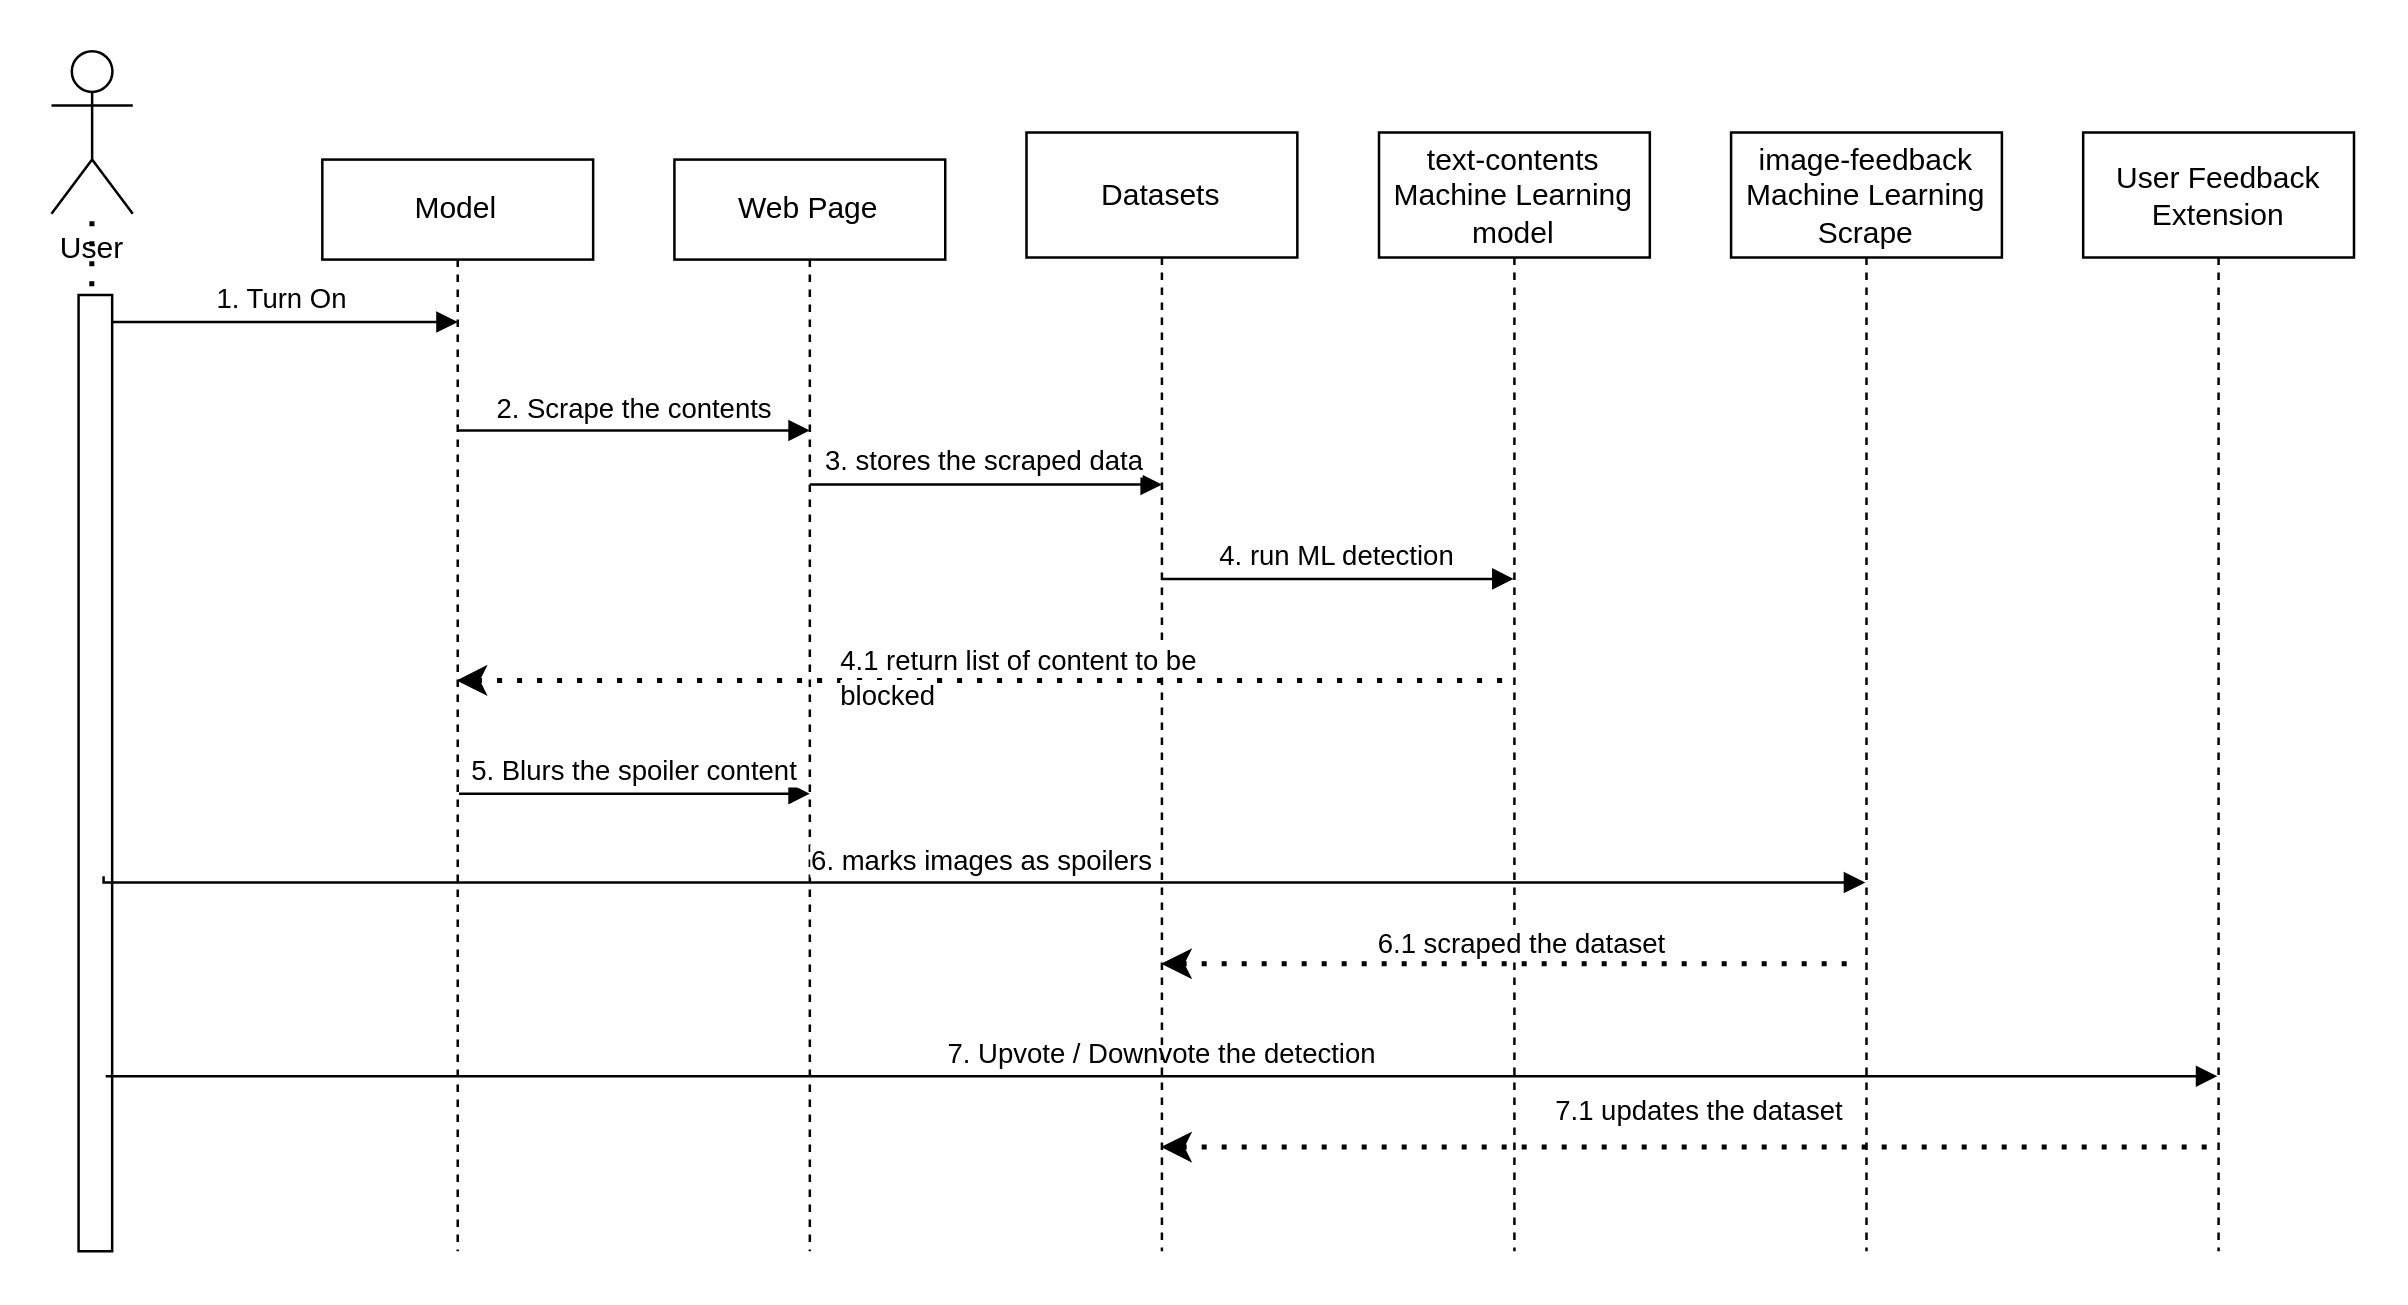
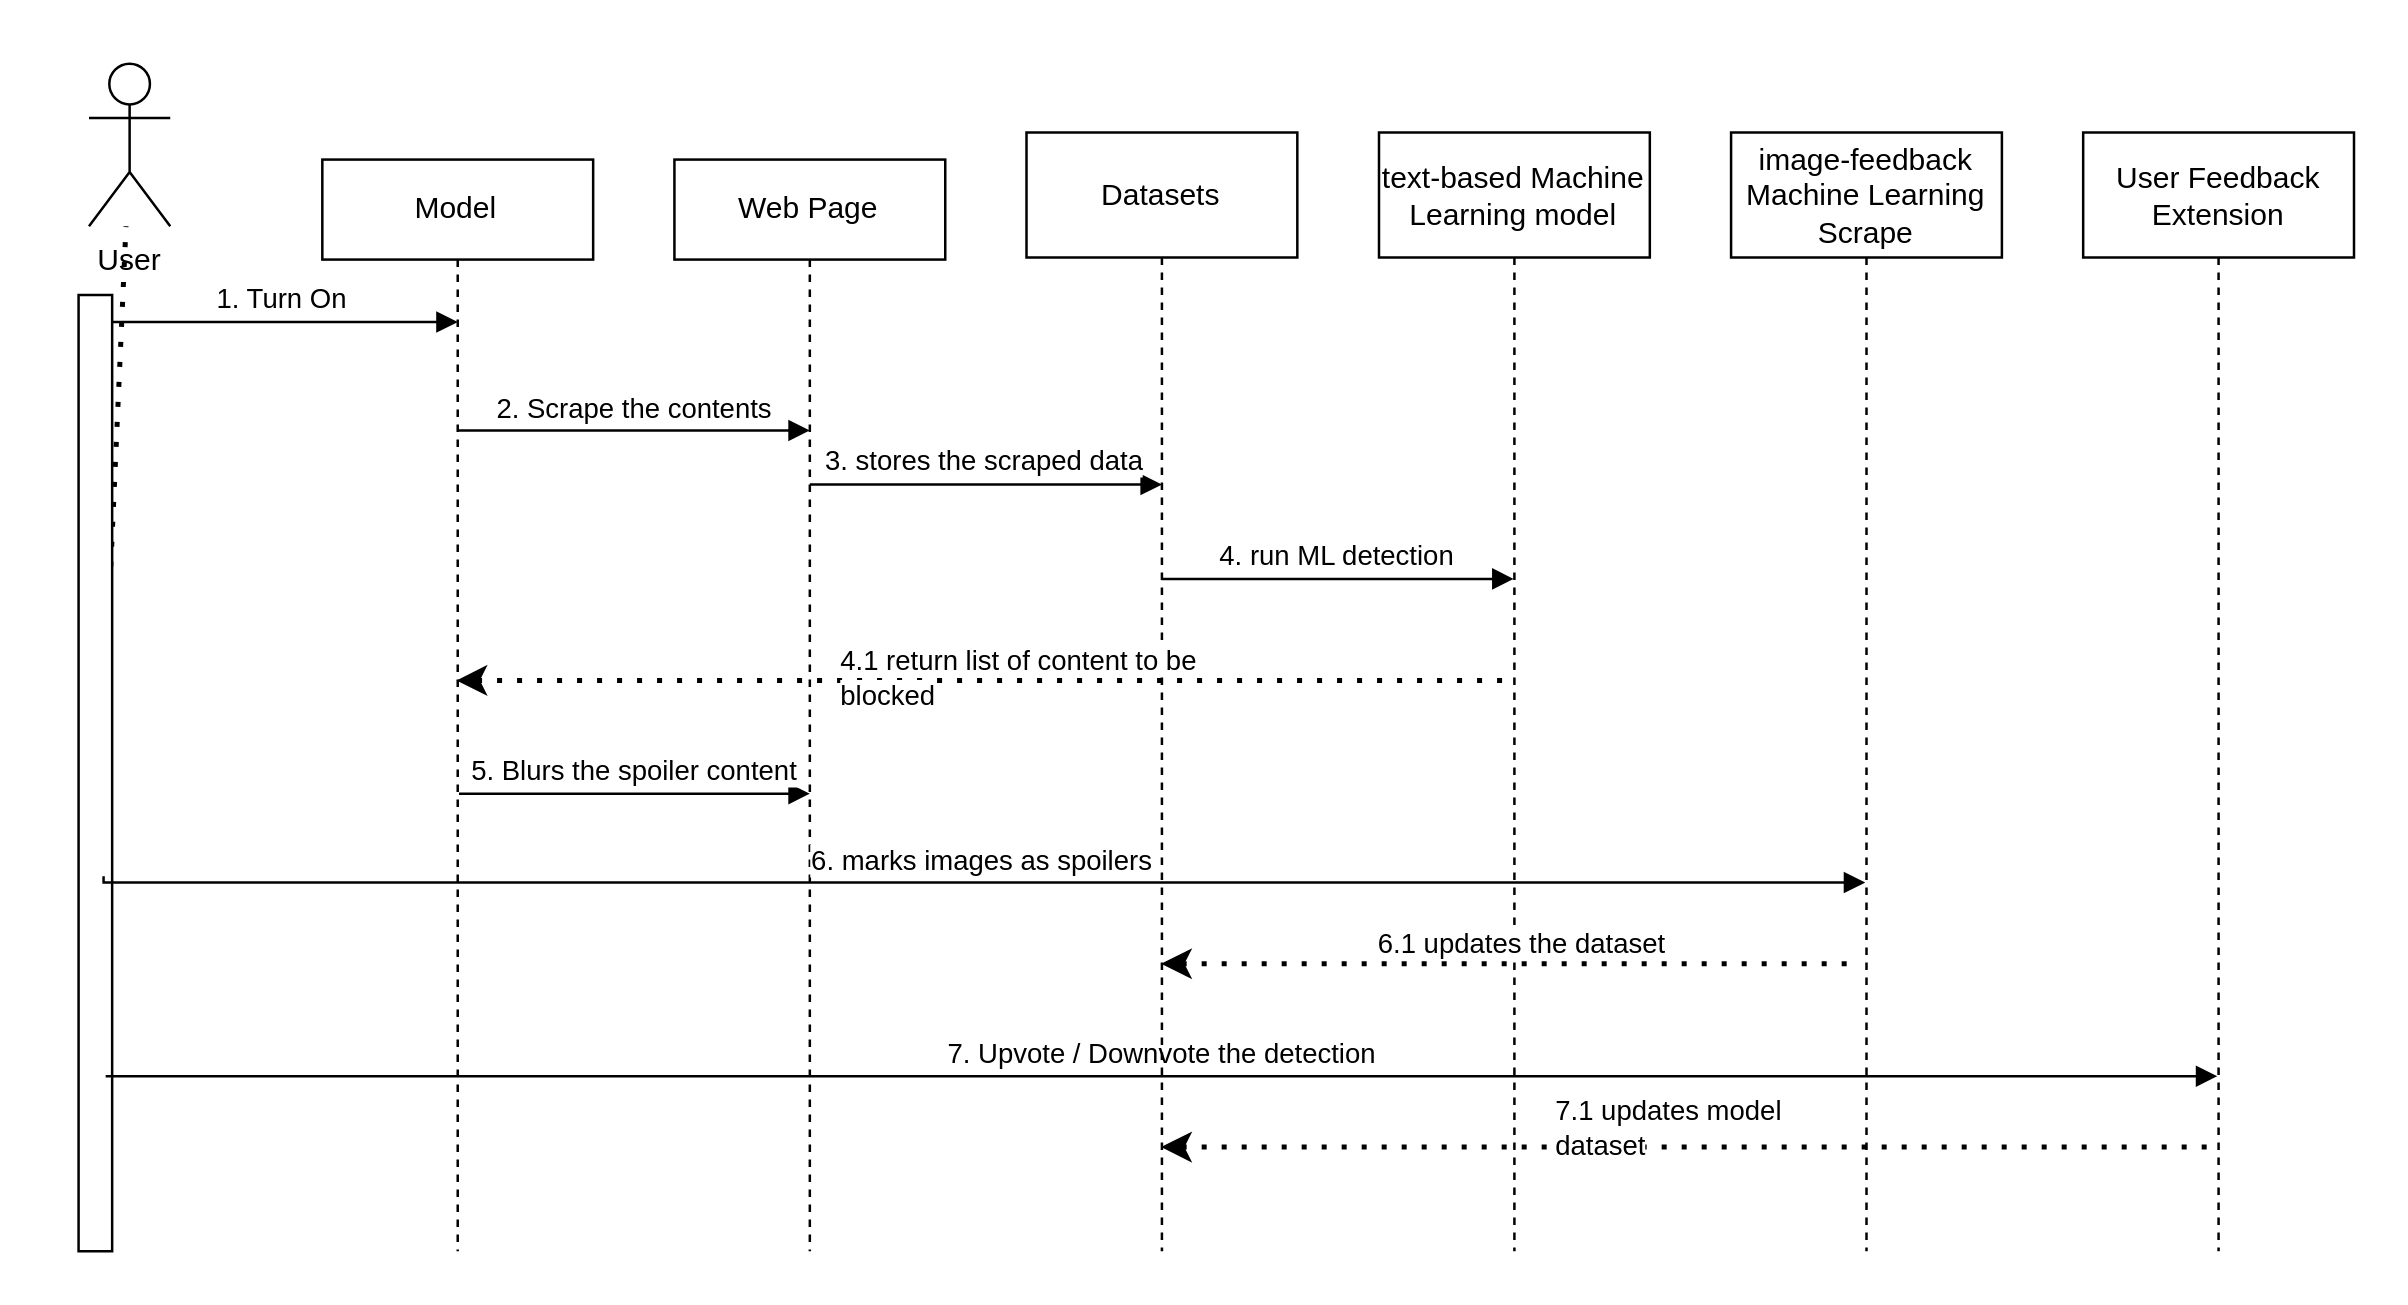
node "User": moved (92, 133) -> (129, 145)
node "text-contents Machine Learning model": label "text-contents Machine Learning model" -> "text-based Machine Learning model"
node "6.1 scraped the dataset": label "6.1 scraped the dataset" -> "6.1 updates the dataset"
node "7.1 updates the dataset": label "7.1 updates the dataset" -> "7.1 updates model dataset"
